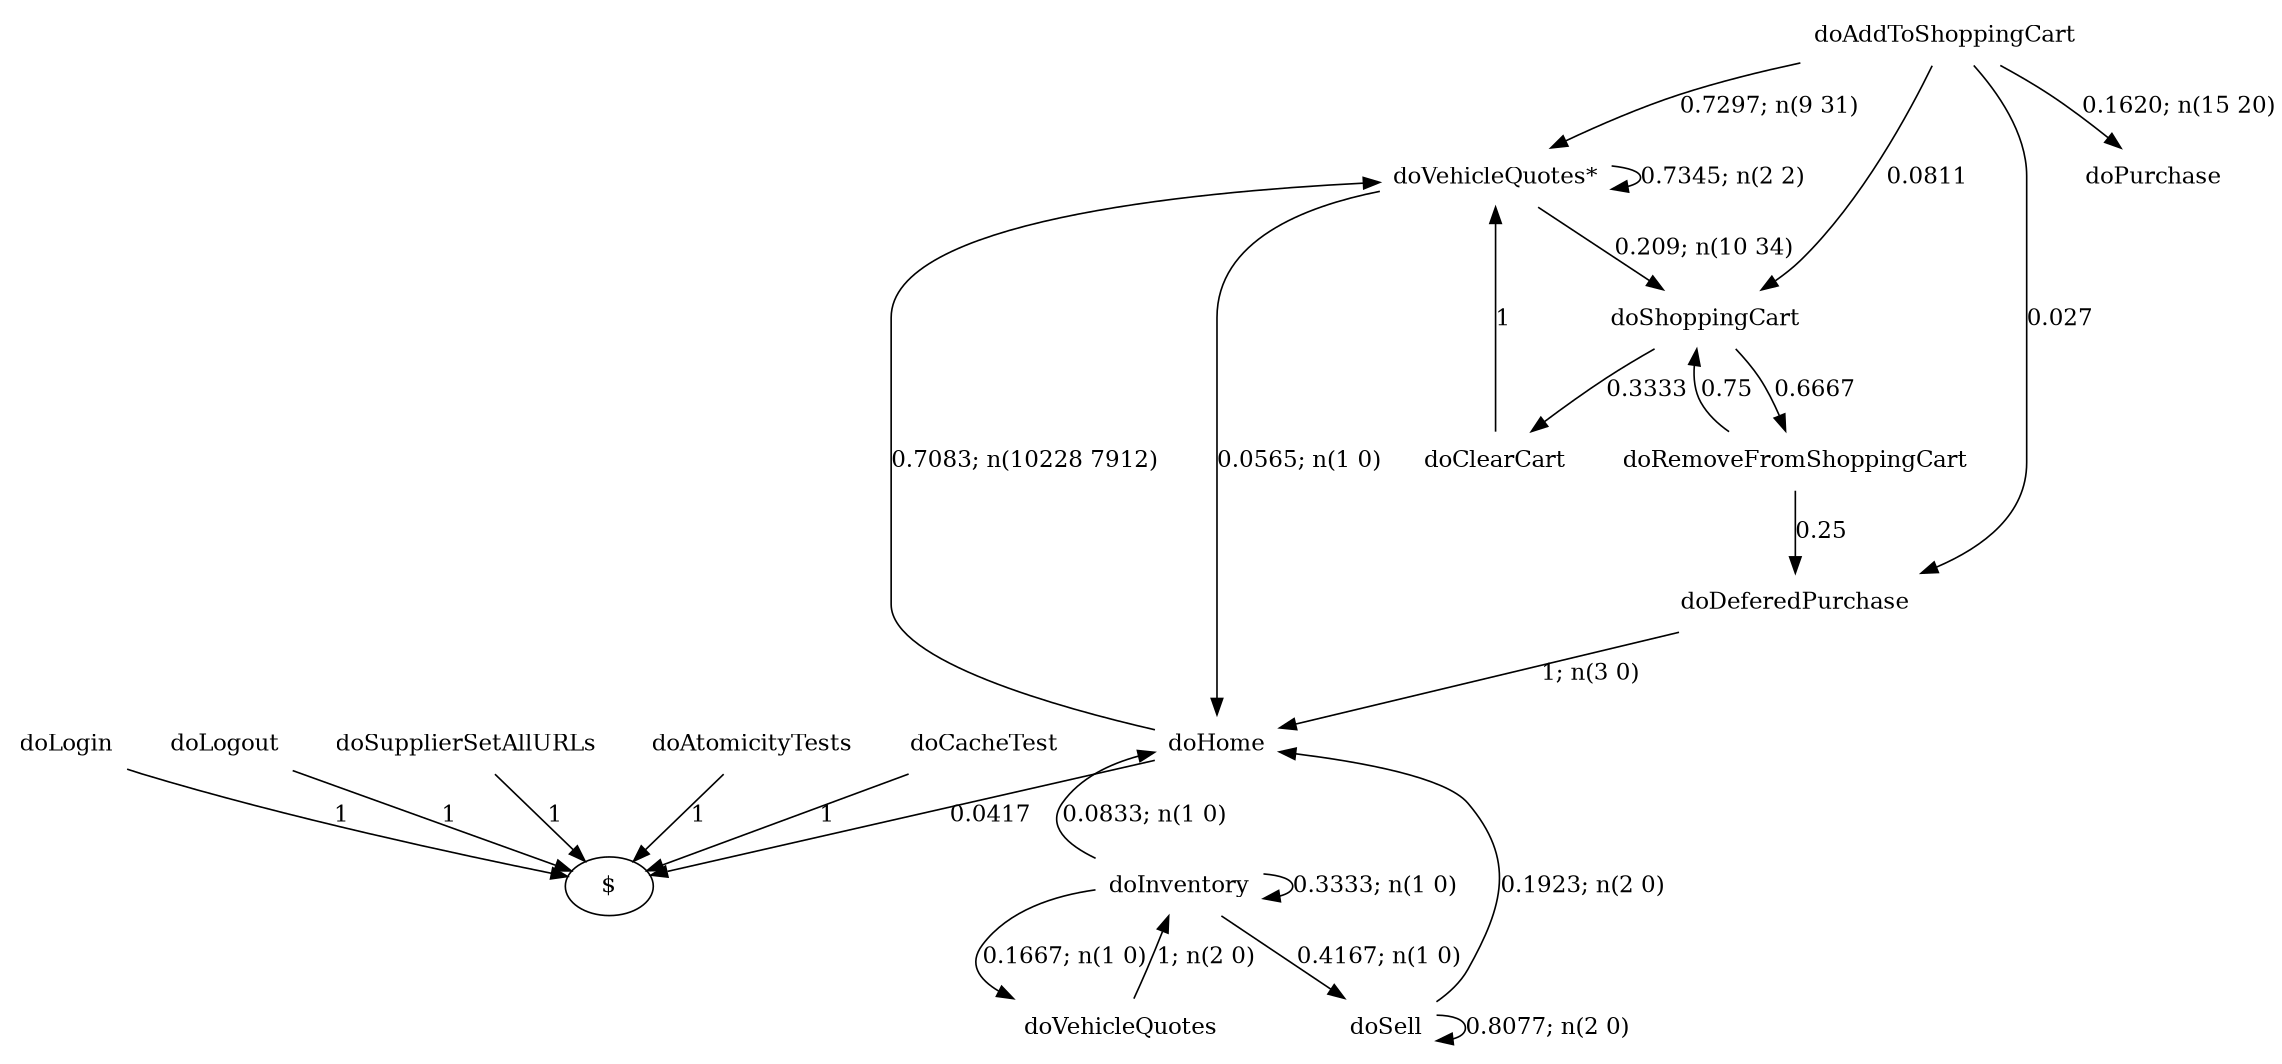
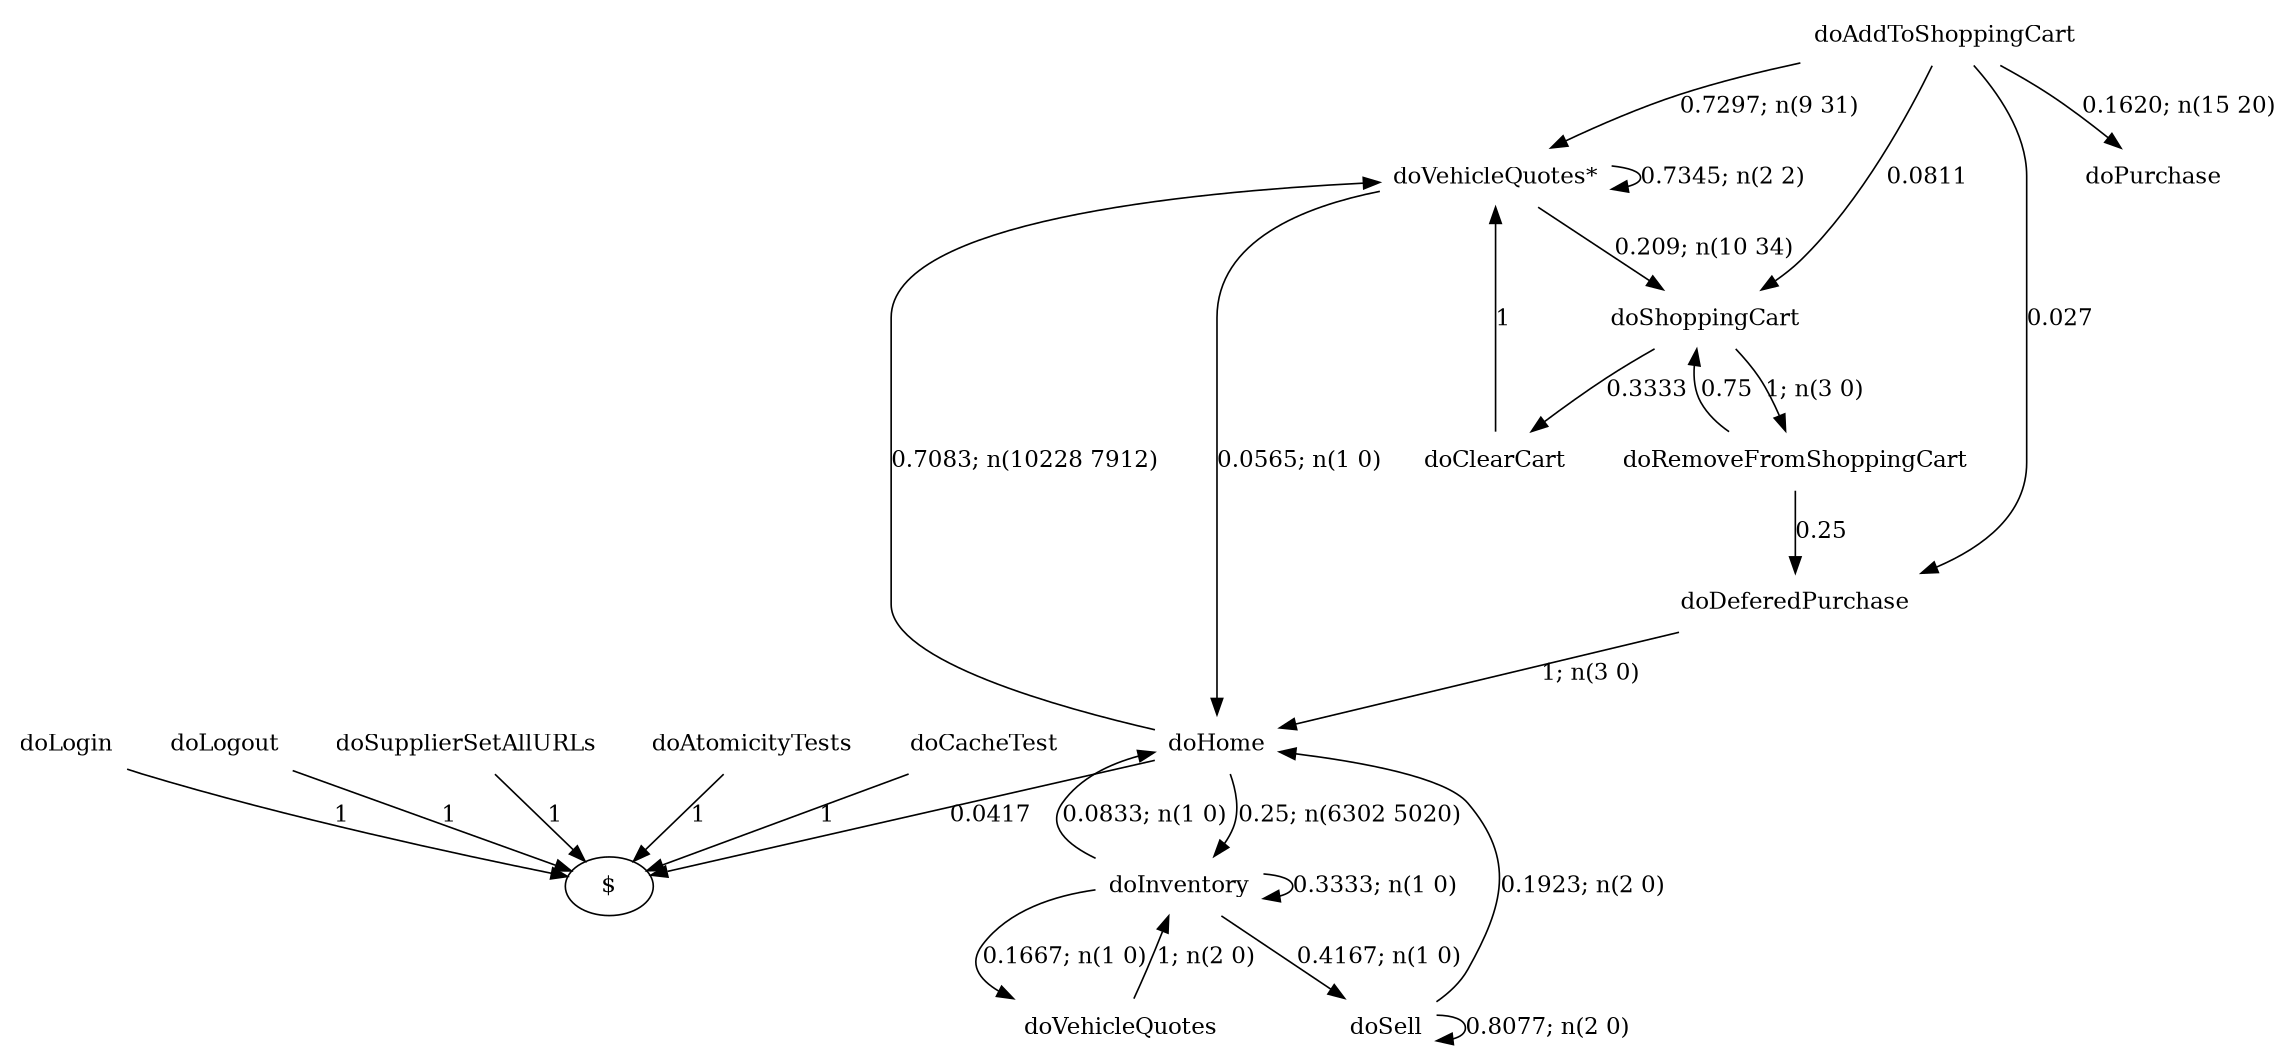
edge "doShoppingCart" -> "doRemoveFromShoppingCart": label "0.6667" -> "1; n(3 0)"
edge "doHome" -> "doInventory": added, label "0.25; n(6302 5020)"
